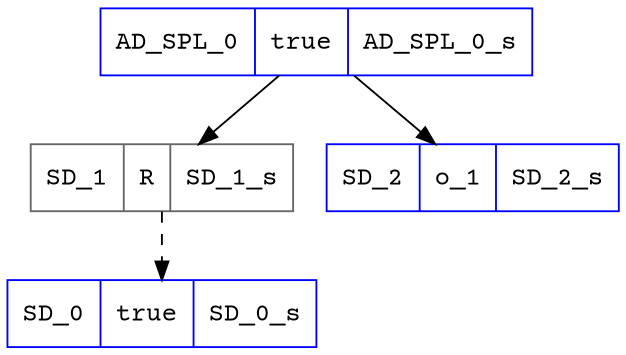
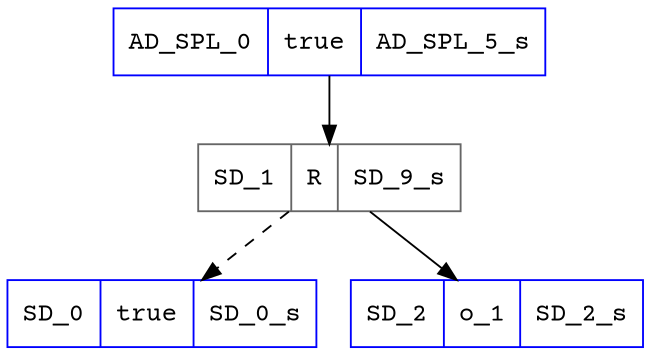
node "AD_SPL_0": text "AD_SPL_0_s" -> "AD_SPL_5_s"
edge "AD_SPL_0" -> "SD_2": now "SD_1" -> "SD_2"
node "SD_1": text "SD_1_s" -> "SD_9_s"
